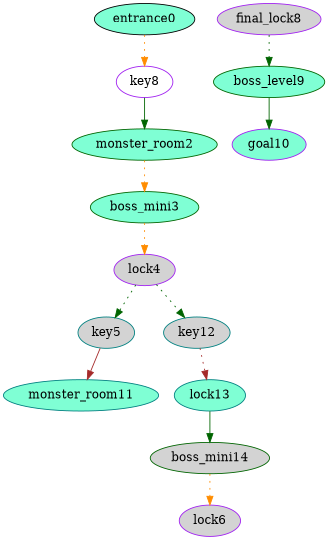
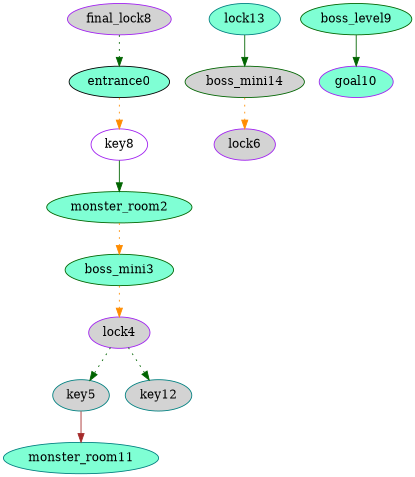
edge "final_lock8" -> "boss_level9": now "final_lock8" -> "entrance0"
edge "key12" -> "lock13": removed
